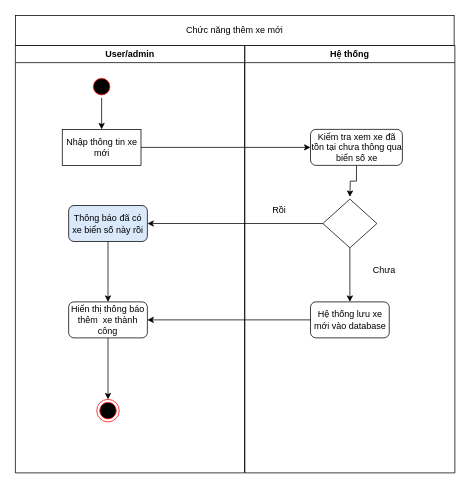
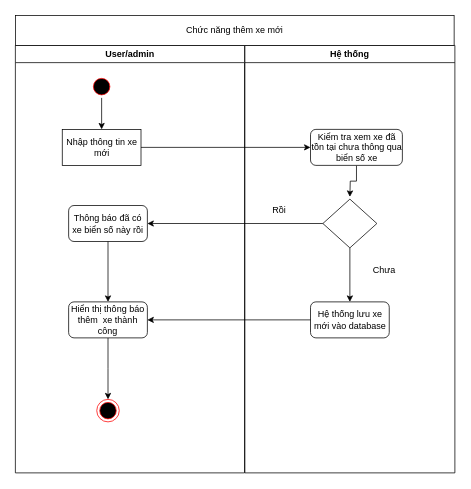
node "Thông báo đã có xe biển số này rồi": fillcolor #dae8fc -> #ffffff
